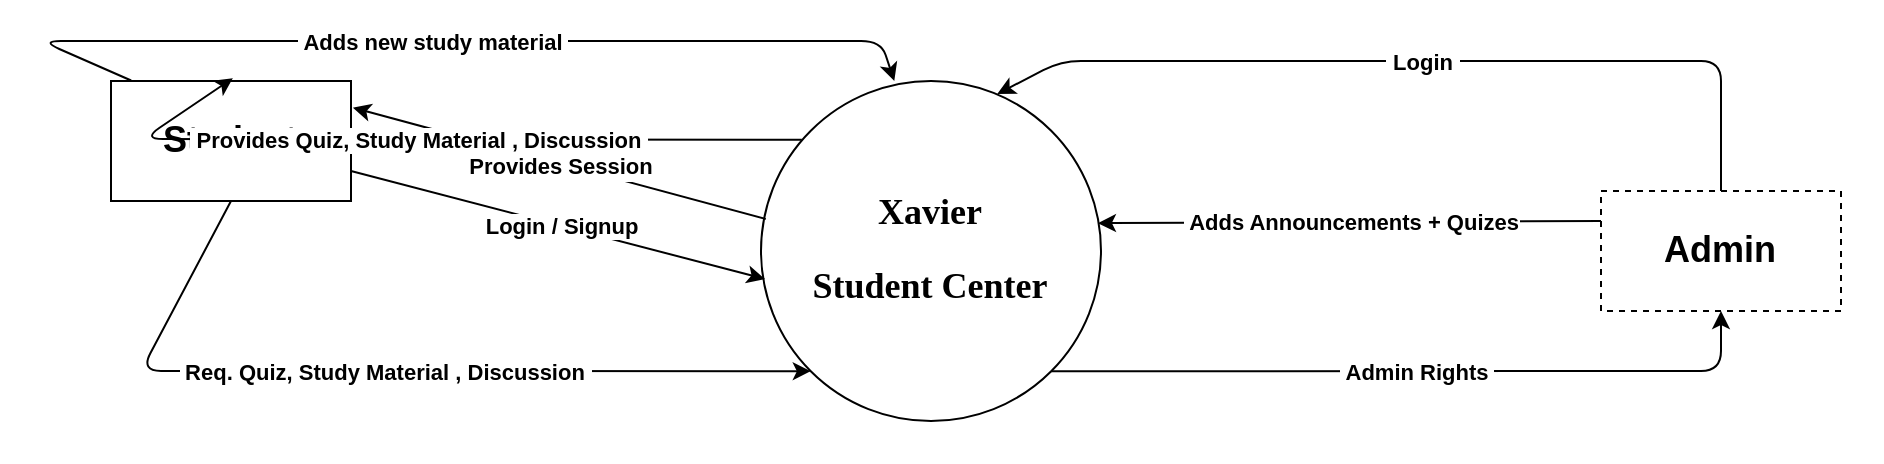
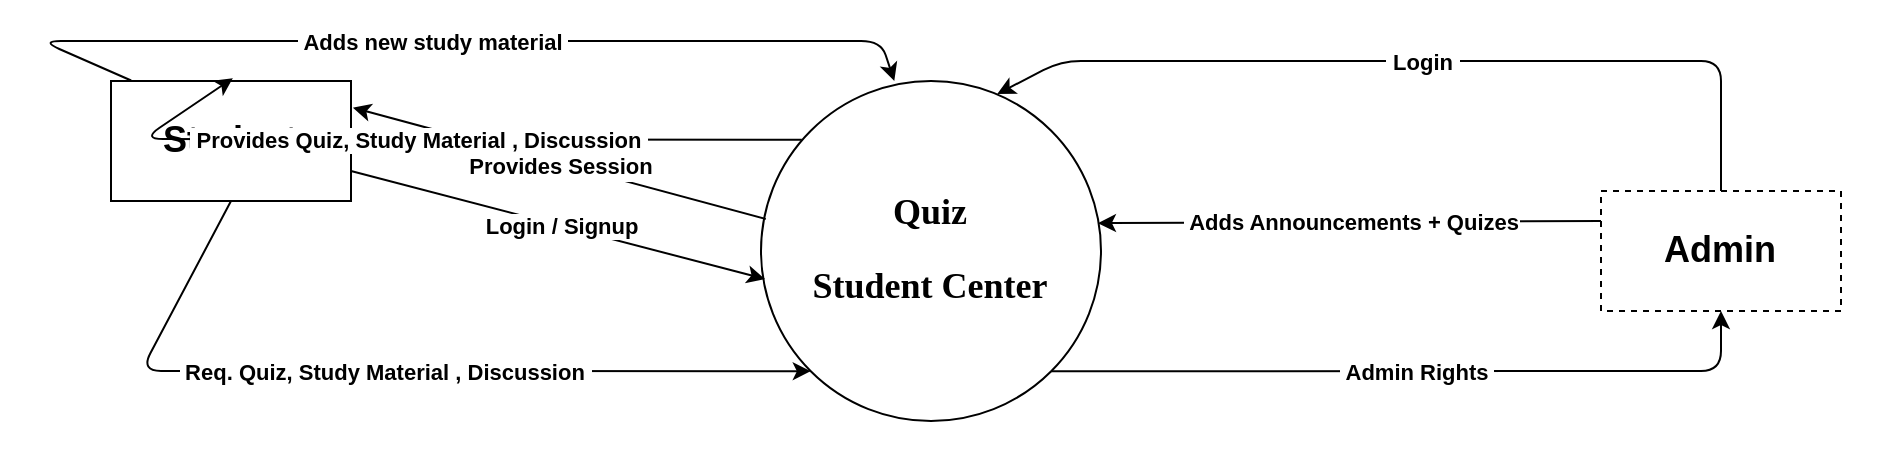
node "Xavier Student Center": label "Xavier Student Center" -> "Quiz Student Center"
